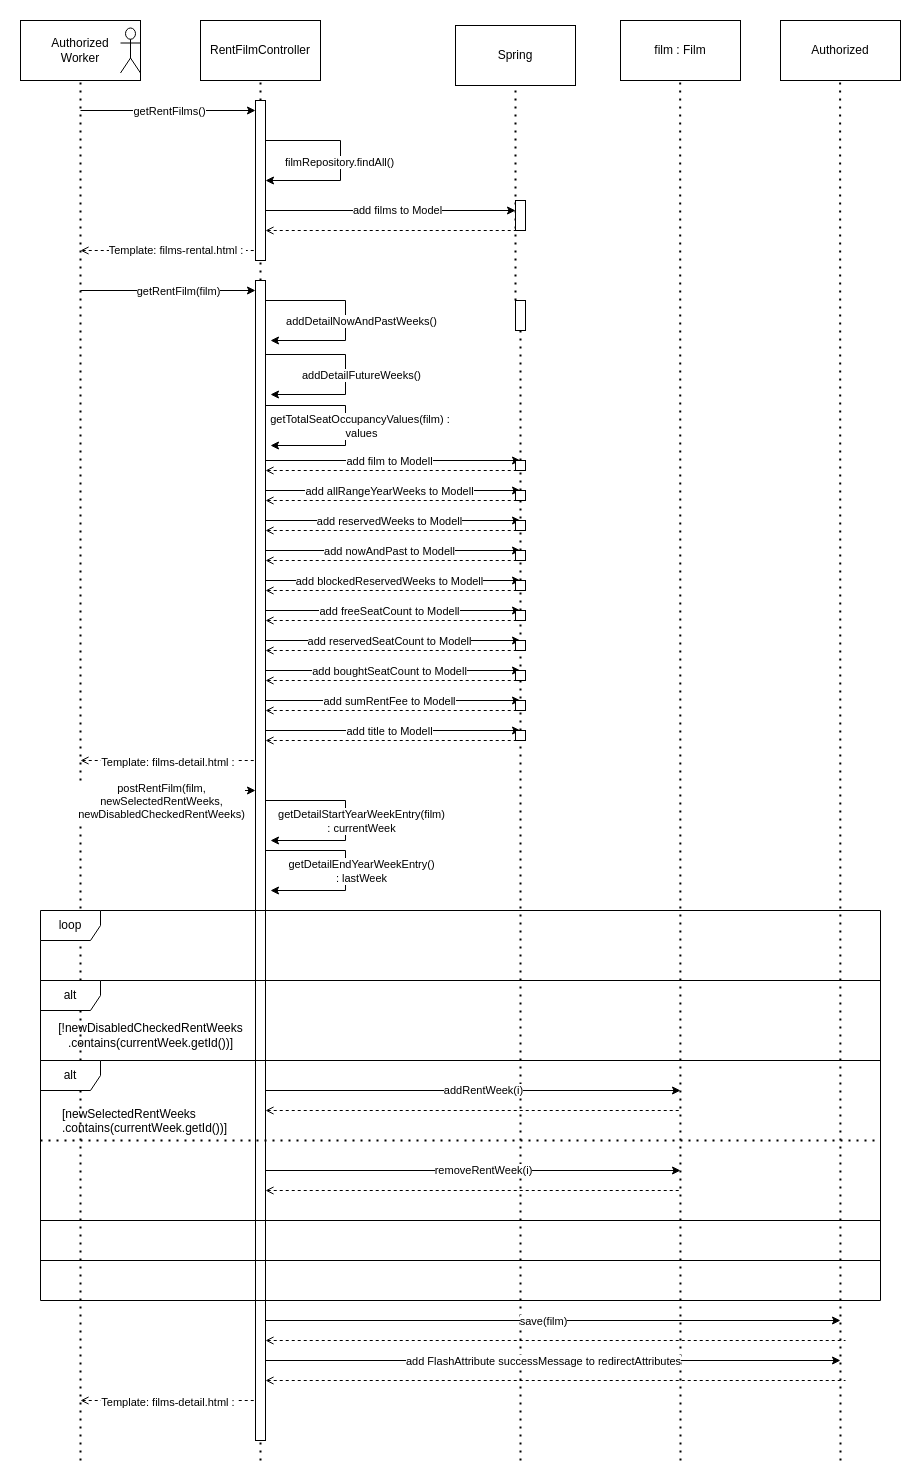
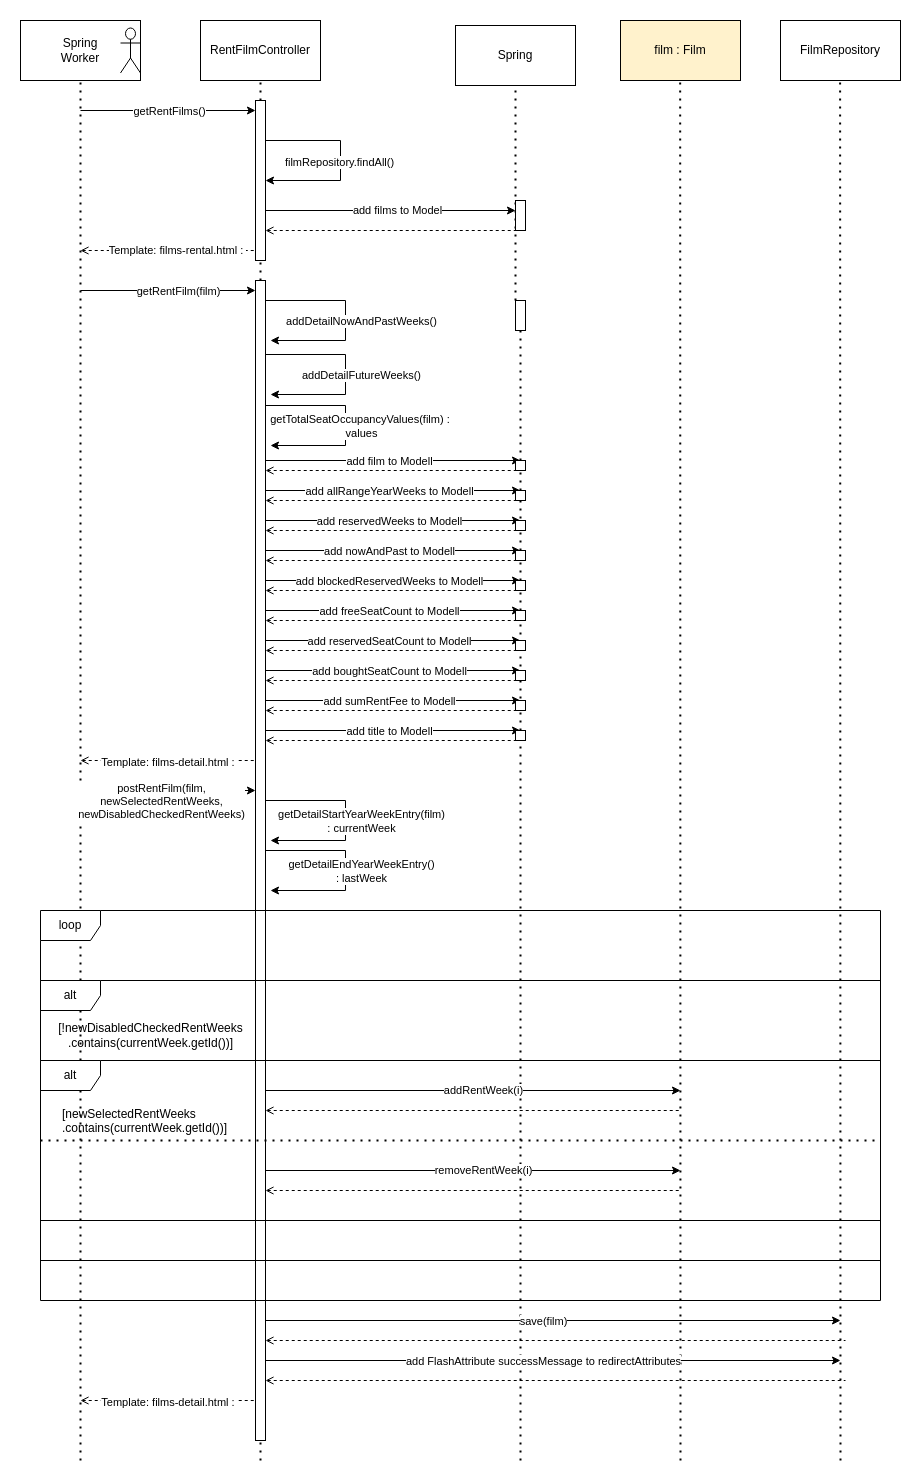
node "Authorized Worker": label "Authorized Worker" -> "Spring Worker"
node "film : Film": fillcolor #ffffff -> #fff2cc
node "Authorized": label "Authorized" -> "FilmRepository"
